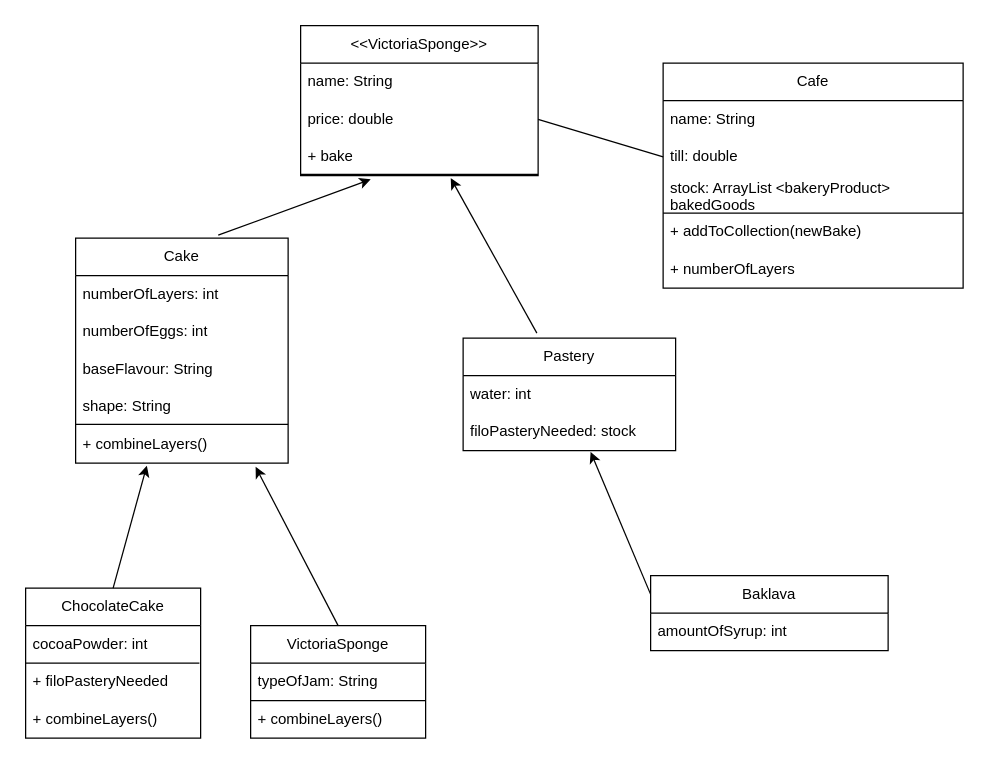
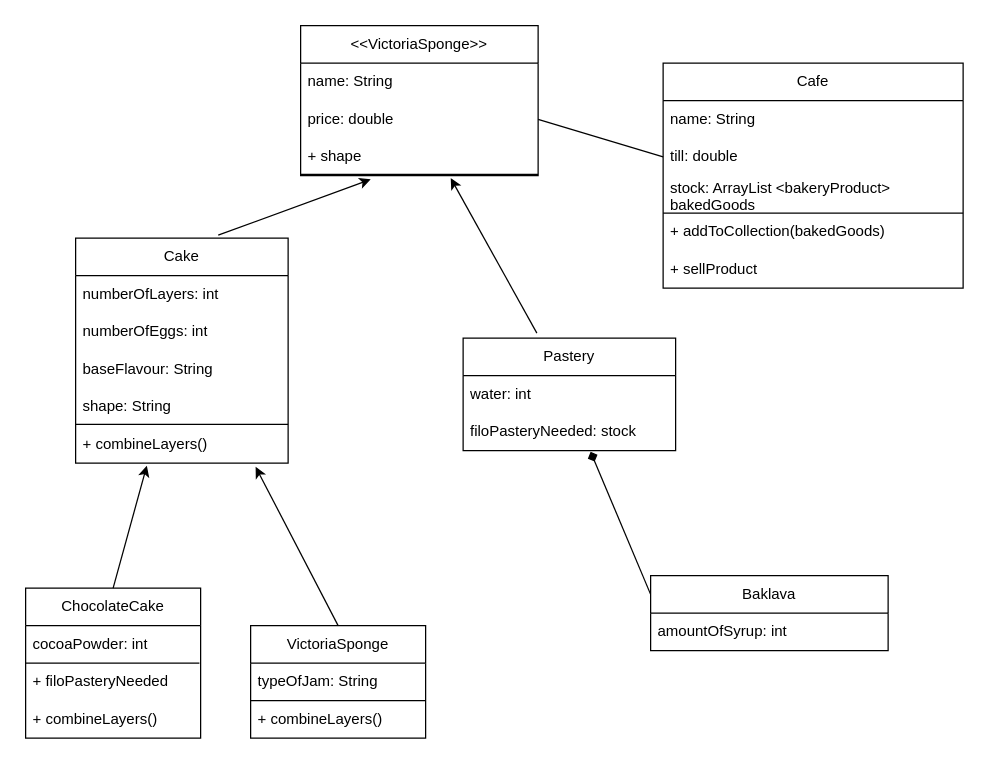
node "+ bake": label "+ bake" -> "+ shape"
node "+ addToCollection(newBake)": label "+ addToCollection(newBake)" -> "+ addToCollection(bakedGoods)"
node "+ numberOfLayers": label "+ numberOfLayers" -> "+ sellProduct"
edge "Baklava" -> "filoPasteryNeeded: stock": arrowhead classic -> diamond
